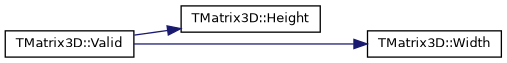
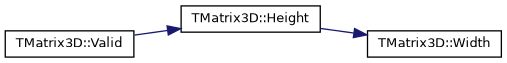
edge "TMatrix3D::Valid" -> "TMatrix3D::Width": now "TMatrix3D::Height" -> "TMatrix3D::Width"
